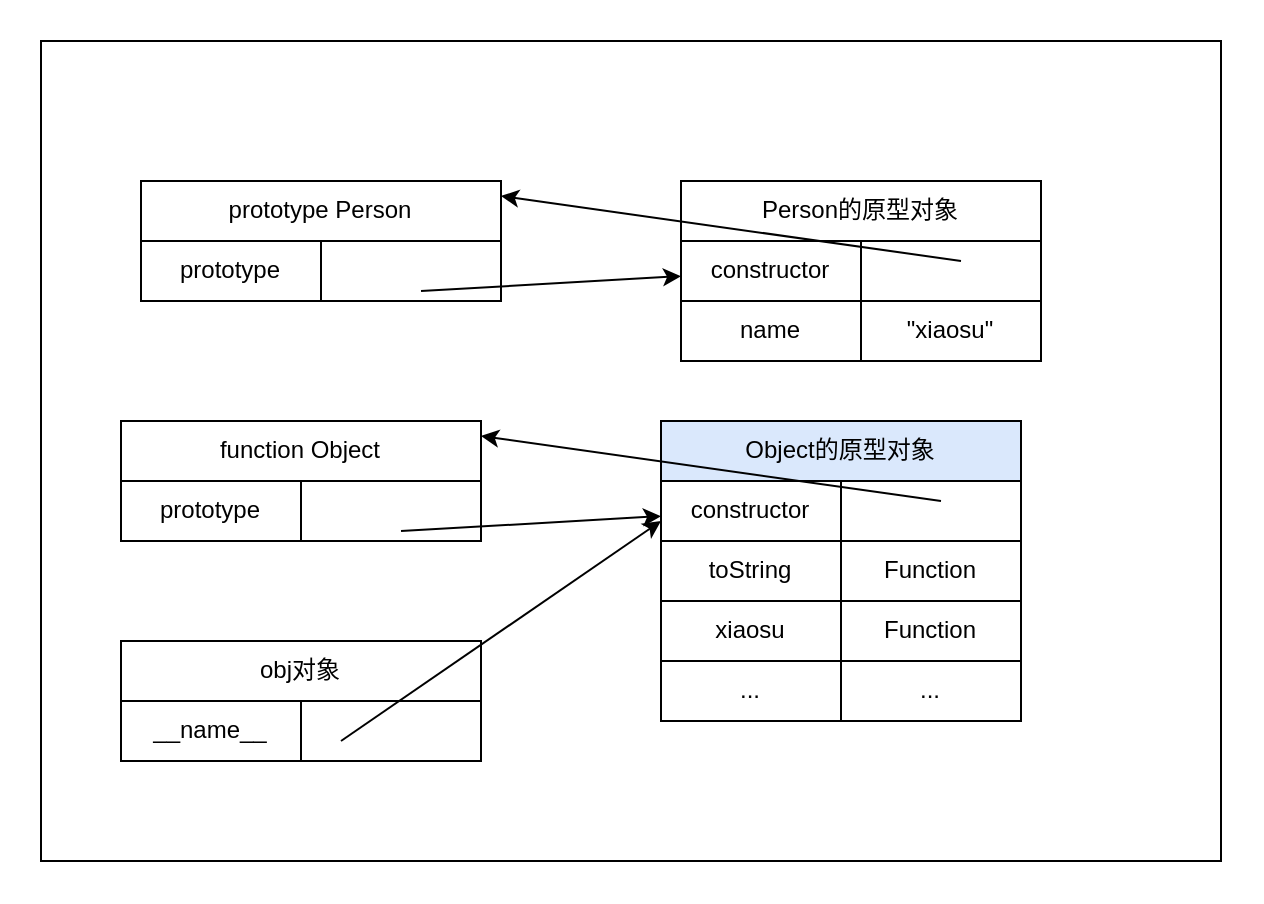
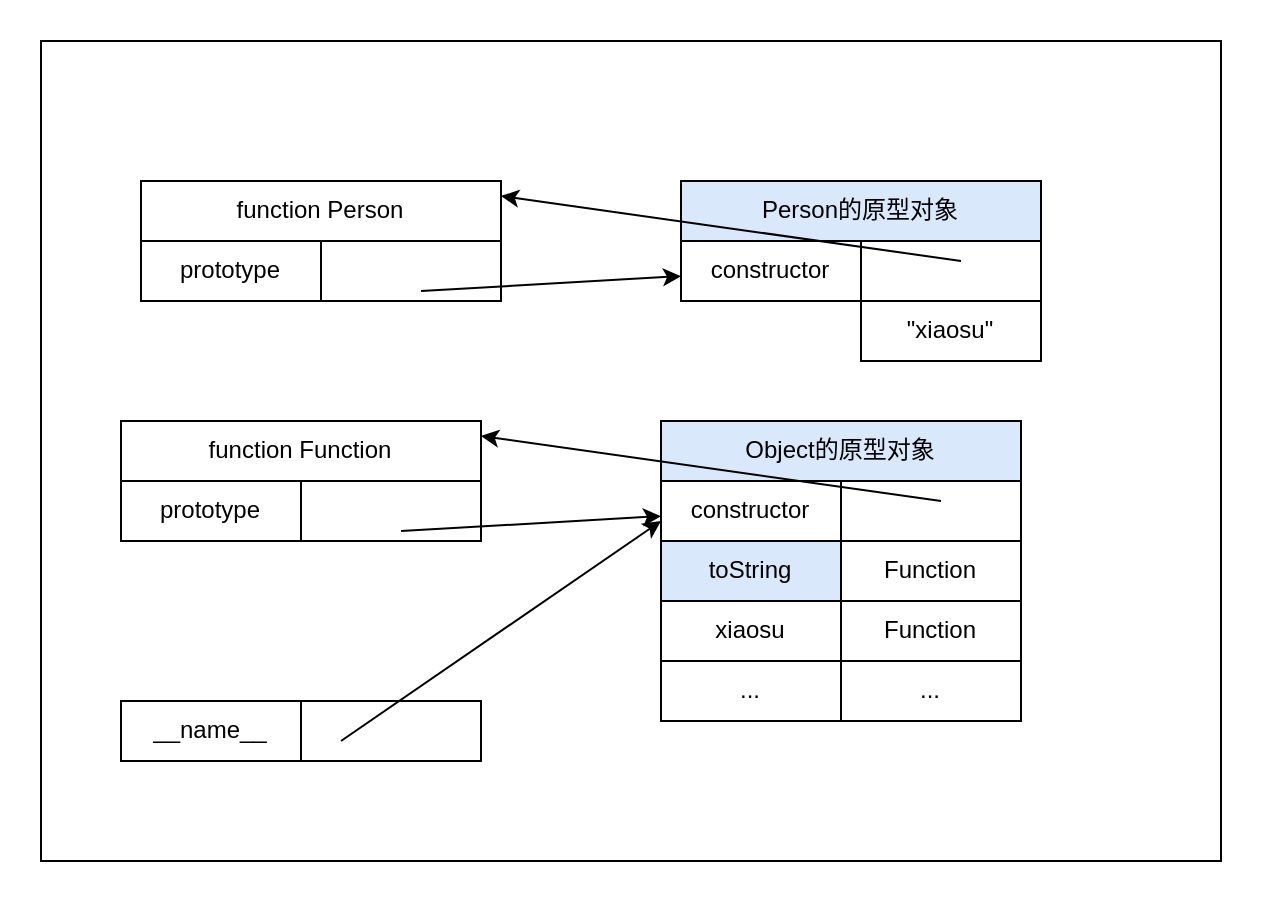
node "prototype Person": label "prototype Person" -> "function Person"
node "Person的原型对象": fillcolor #ffffff -> #dae8fc
node "name": removed
node "function Object": label "function Object" -> "function Function"
node "toString": fillcolor #ffffff -> #dae8fc
node "obj对象": removed
